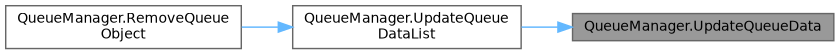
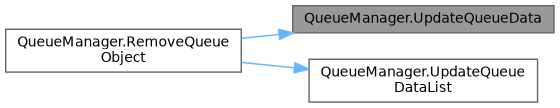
edge "QueueManager.UpdateQueue DataList" -> "QueueManager.UpdateQueueData": now "QueueManager.RemoveQueue Object" -> "QueueManager.UpdateQueueData"
